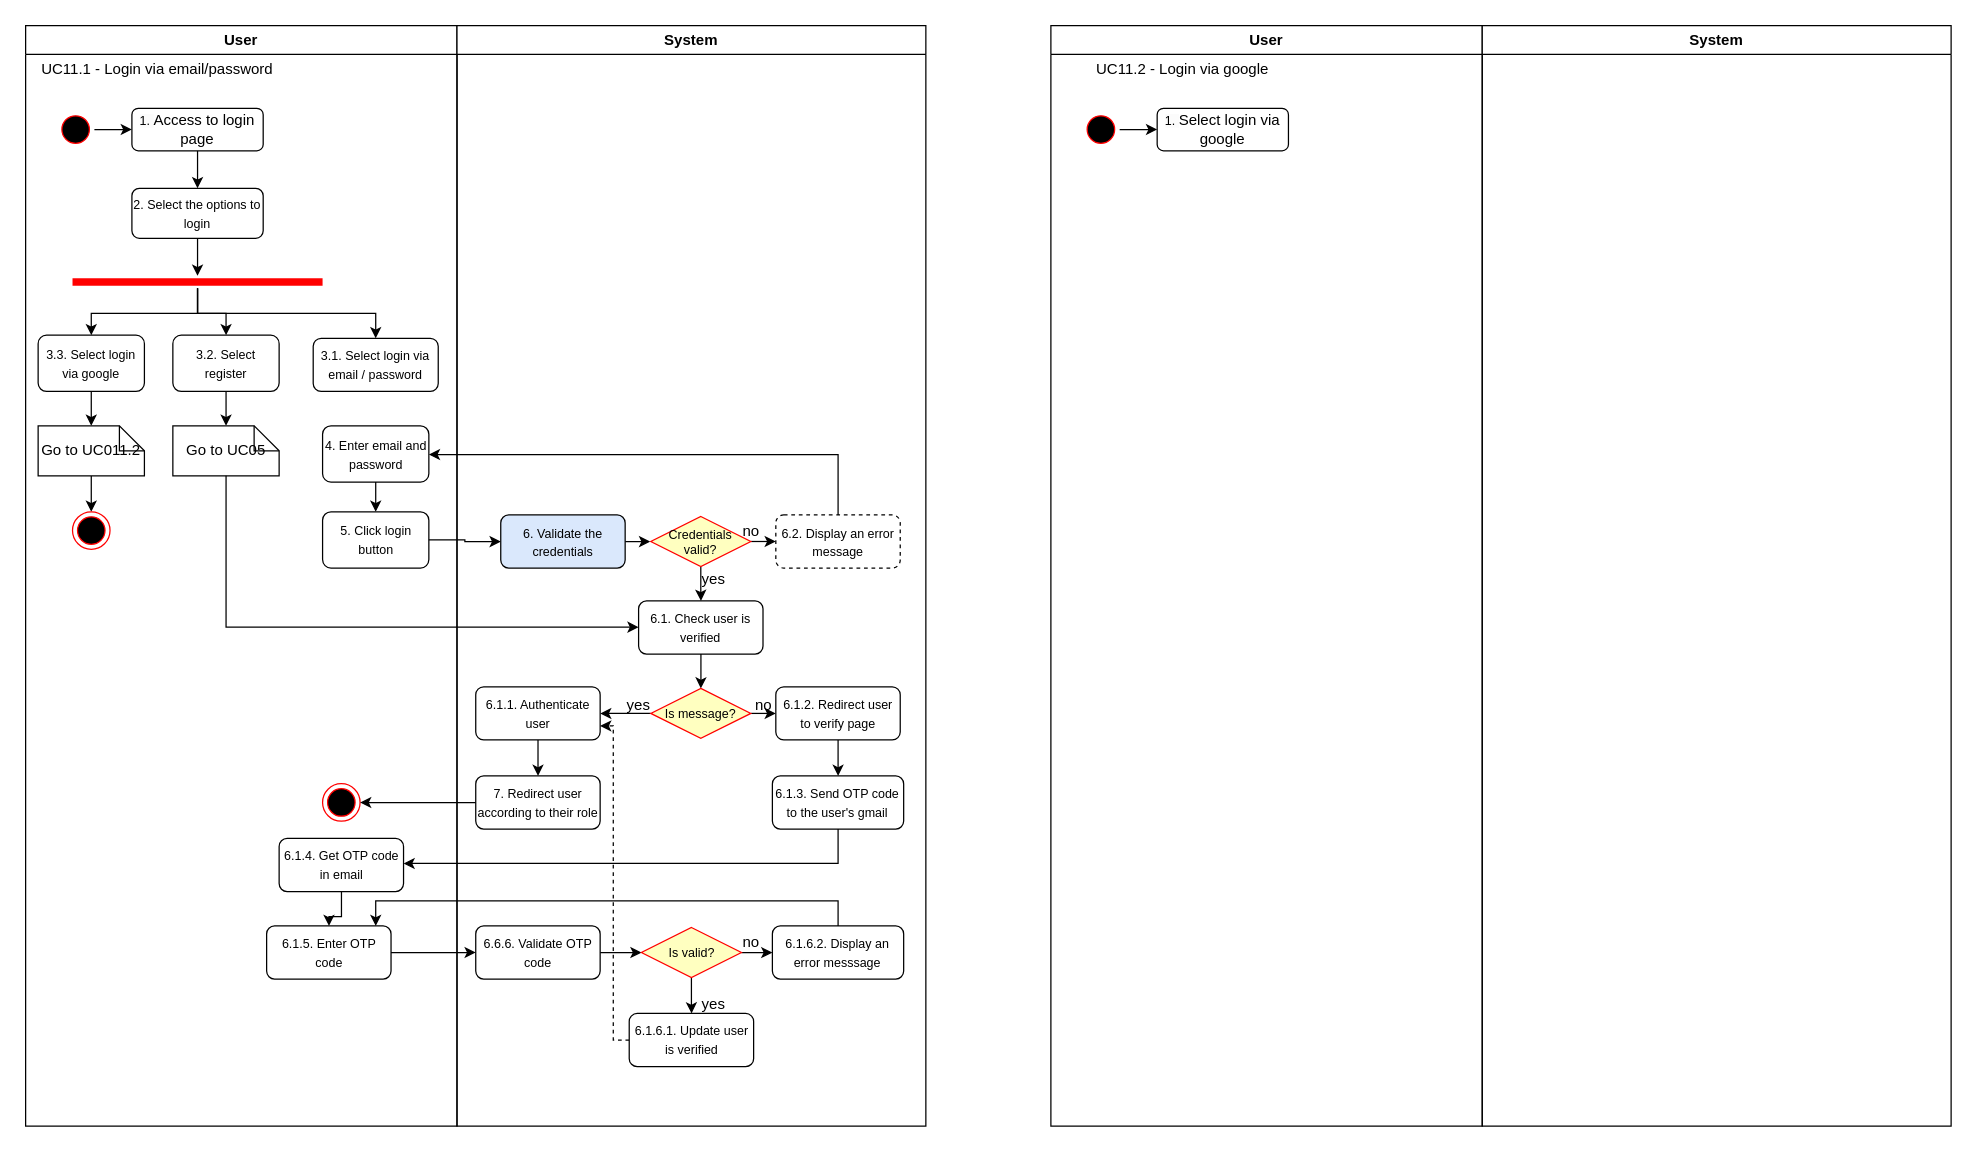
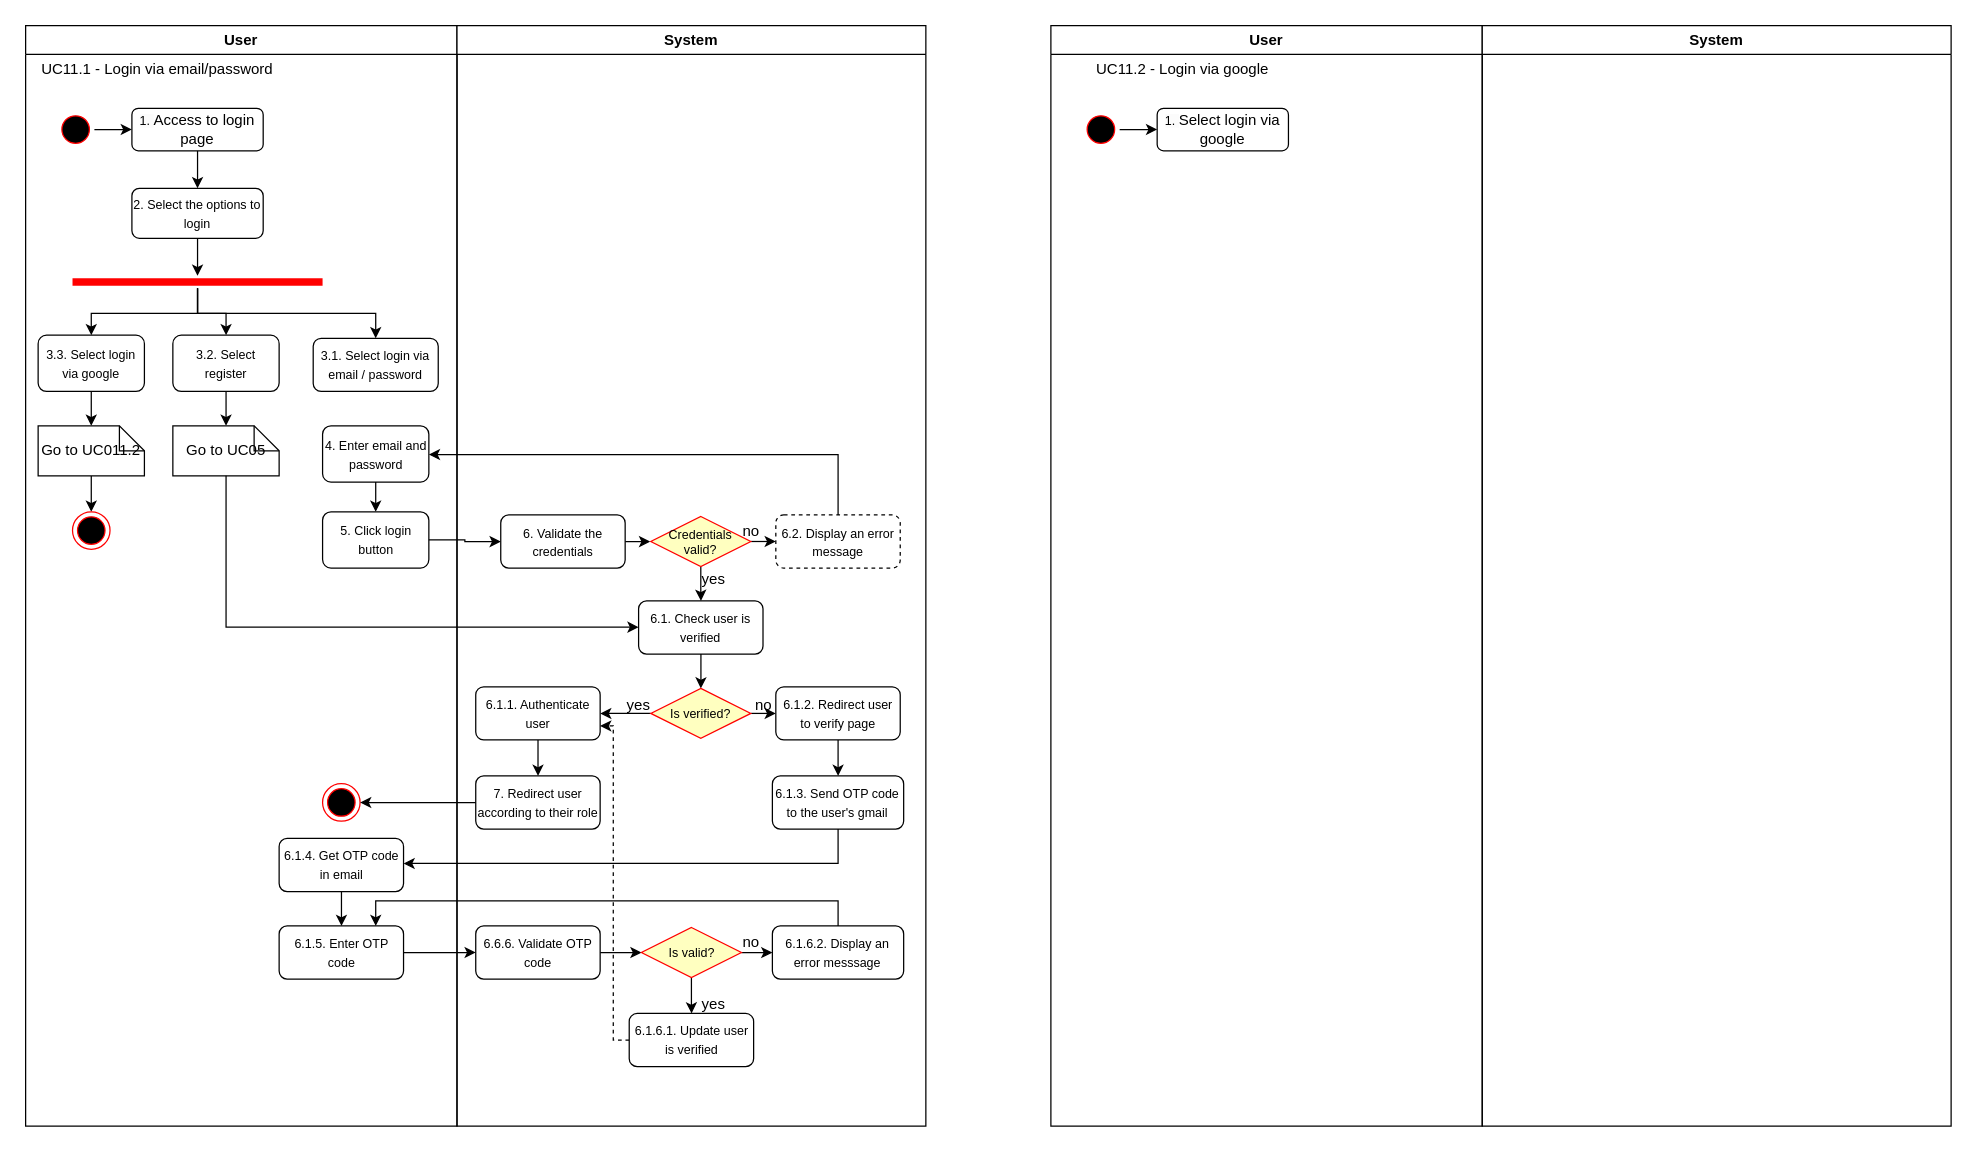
node "6. Validate the credentials": fillcolor #dae8fc -> #ffffff
node "Is message?": label "Is message?" -> "Is verified?"
node "6.1.5. Enter OTP code": moved (329, 952) -> (341, 952)
